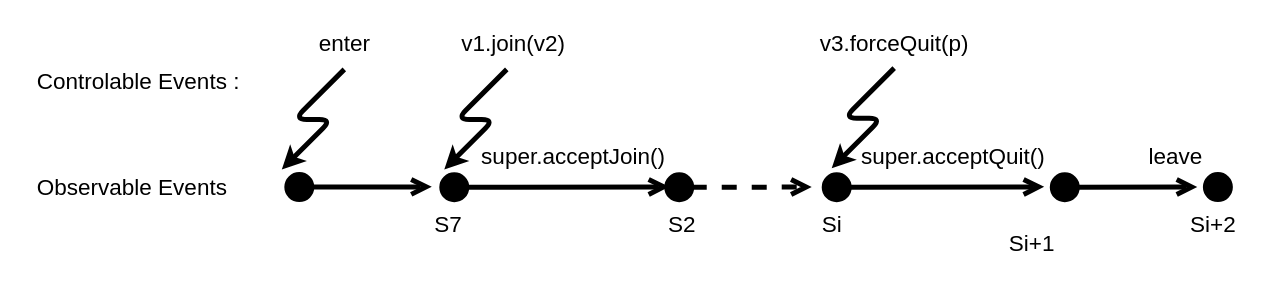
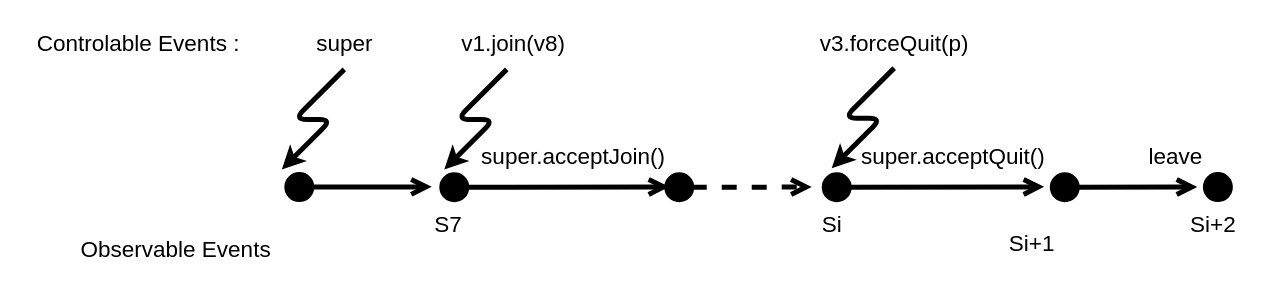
node "enter": label "enter" -> "super"
node "v1.join(v2)": label "v1.join(v2)" -> "v1.join(v8)"
node "Controlable Events :": moved (138, 82) -> (138, 44)
node "Observable Events": moved (132, 188) -> (176, 251)
node "S2": removed
